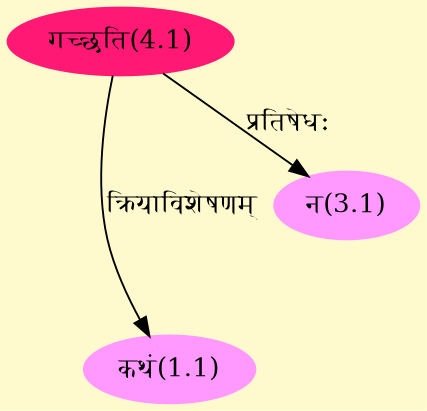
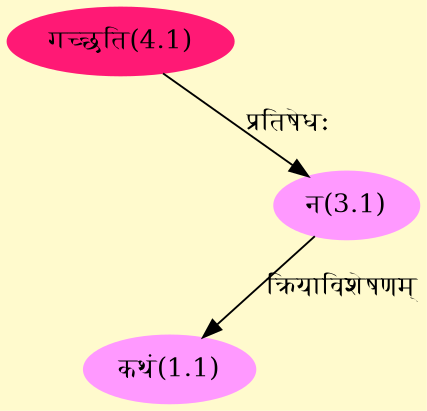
edge "गच्छति(4.1)" -> "कथं(1.1)": now "न(3.1)" -> "कथं(1.1)"
